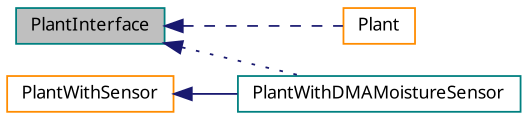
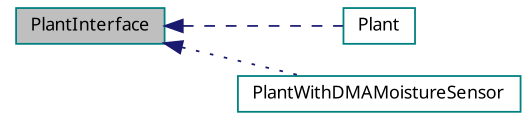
node "Plant": color darkorange -> teal
node "PlantWithSensor": removed
